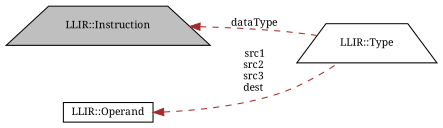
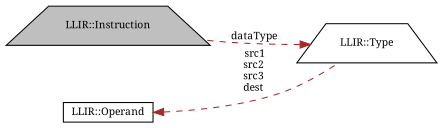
edge "LLIR::Type" -> "LLIR::Instruction": reversed
